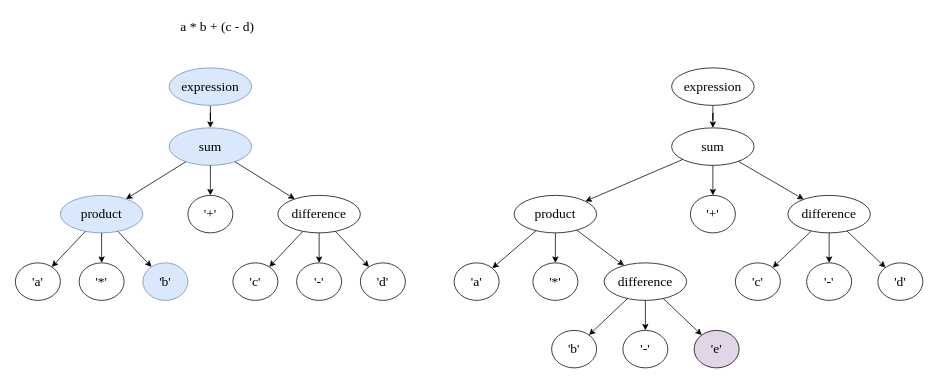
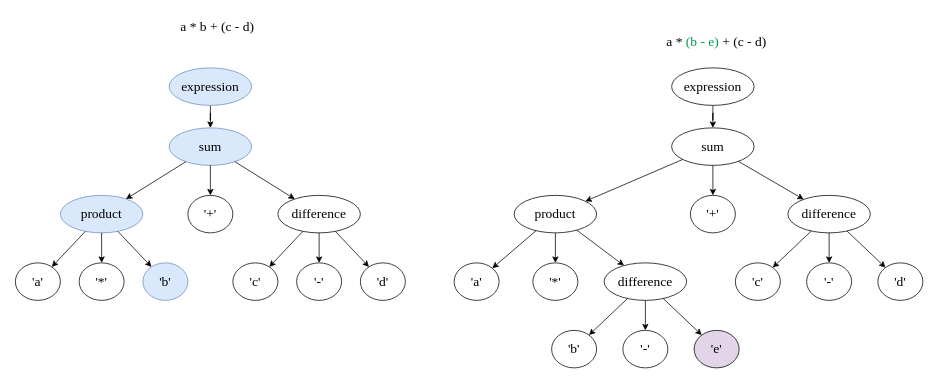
node "a * (b - e) + (c - d)": added
